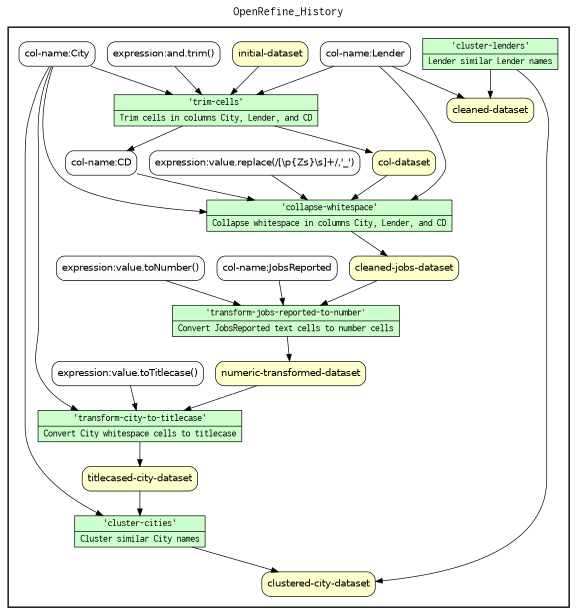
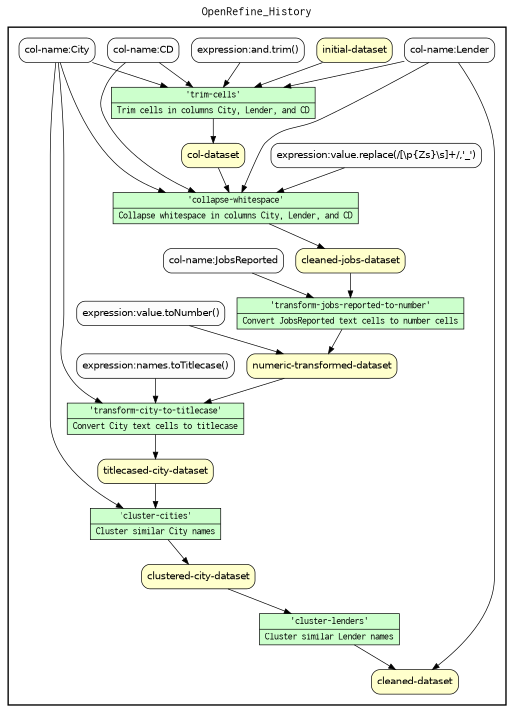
node "'cluster-lenders'": text "Lender similar Lender names" -> "Cluster similar Lender names"
edge "'trim-cells'" -> "col-name:CD": reversed
edge "expression:value.toNumber()" -> "'transform-jobs-reported-to-number'": now "expression:value.toNumber()" -> "numeric-transformed-dataset"
node "expression:value.toTitlecase()": label "expression:value.toTitlecase()" -> "expression:names.toTitlecase()"
edge "'cluster-lenders'" -> "clustered-city-dataset": reversed
node "'transform-city-to-titlecase'": text "Convert City whitespace cells to titlecase" -> "Convert City text cells to titlecase"
